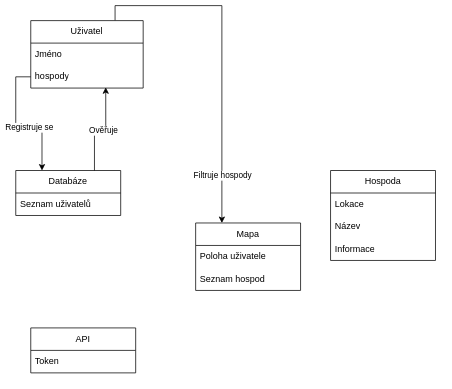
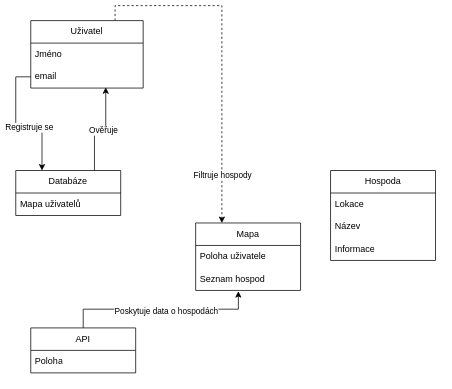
edge "Uživatel" -> "Mapa": style solid -> dashed
node "hospody": label "hospody" -> "email"
node "Seznam uživatelů": label "Seznam uživatelů" -> "Mapa uživatelů"
edge "API" -> "Seznam hospod": added, label "Poskytuje data o hospodách"
node "Token": label "Token" -> "Poloha"
